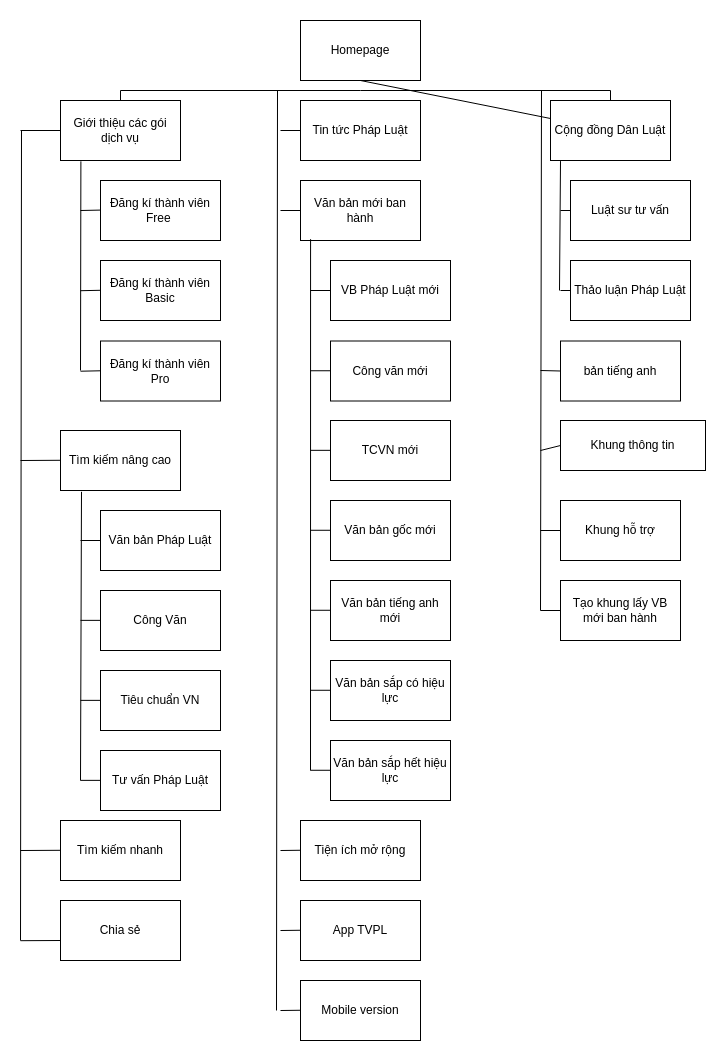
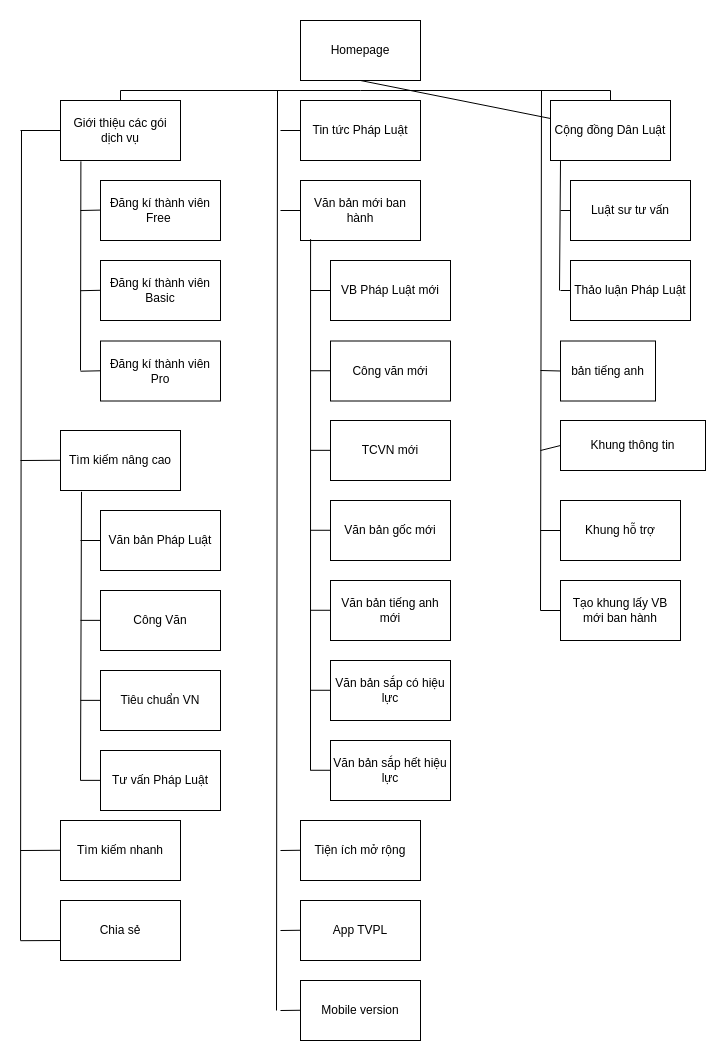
node "bản tiếng anh": size 120x60 -> 95x60
